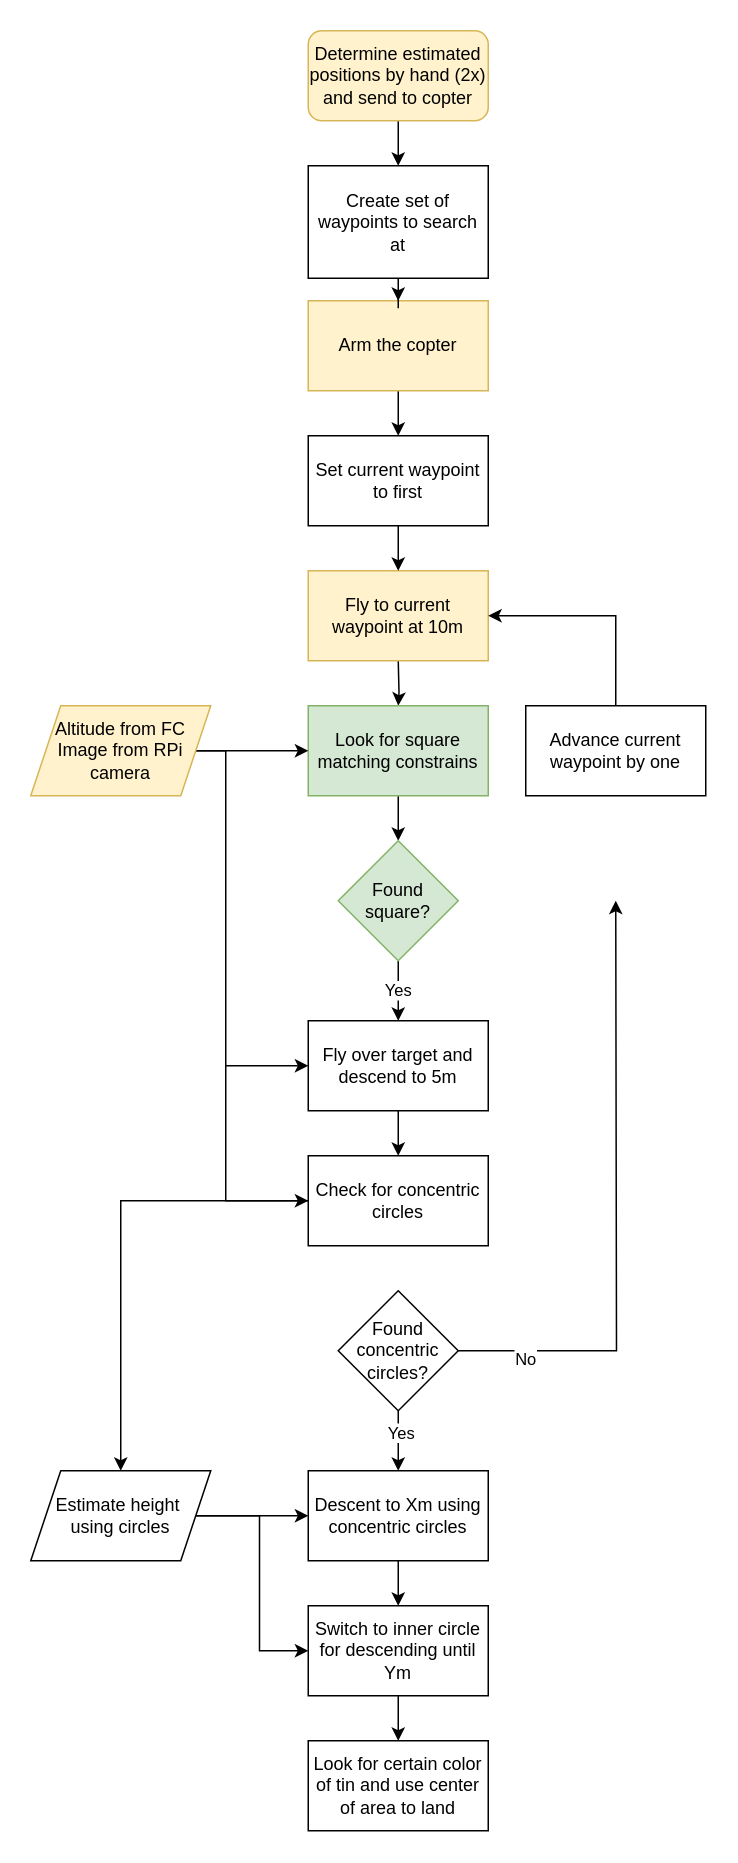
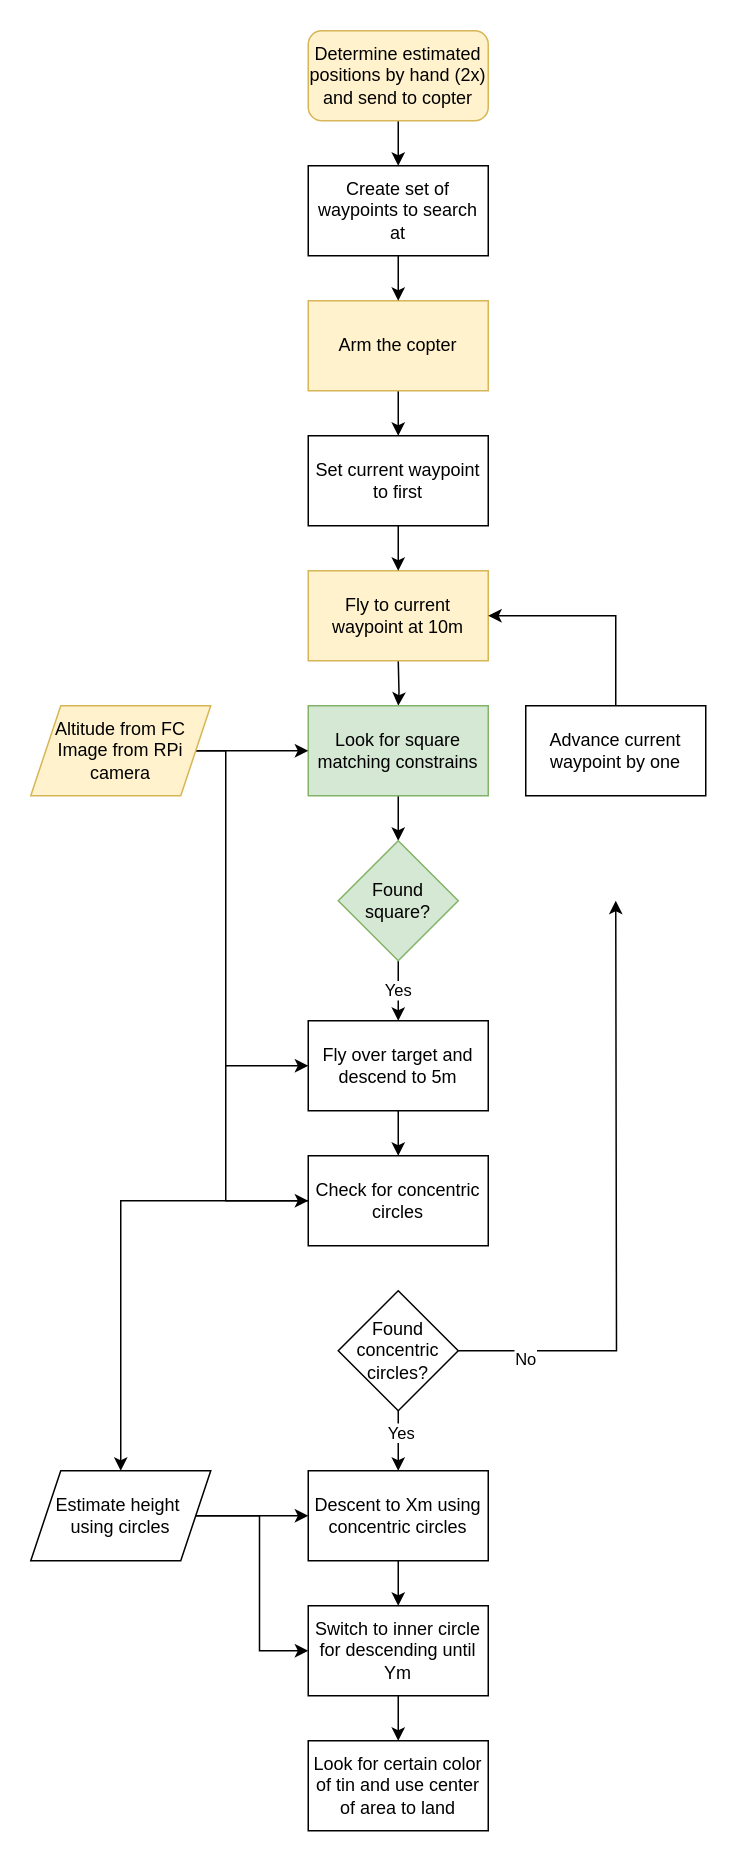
node "Create set of waypoints to search at": size 180x113 -> 180x90
